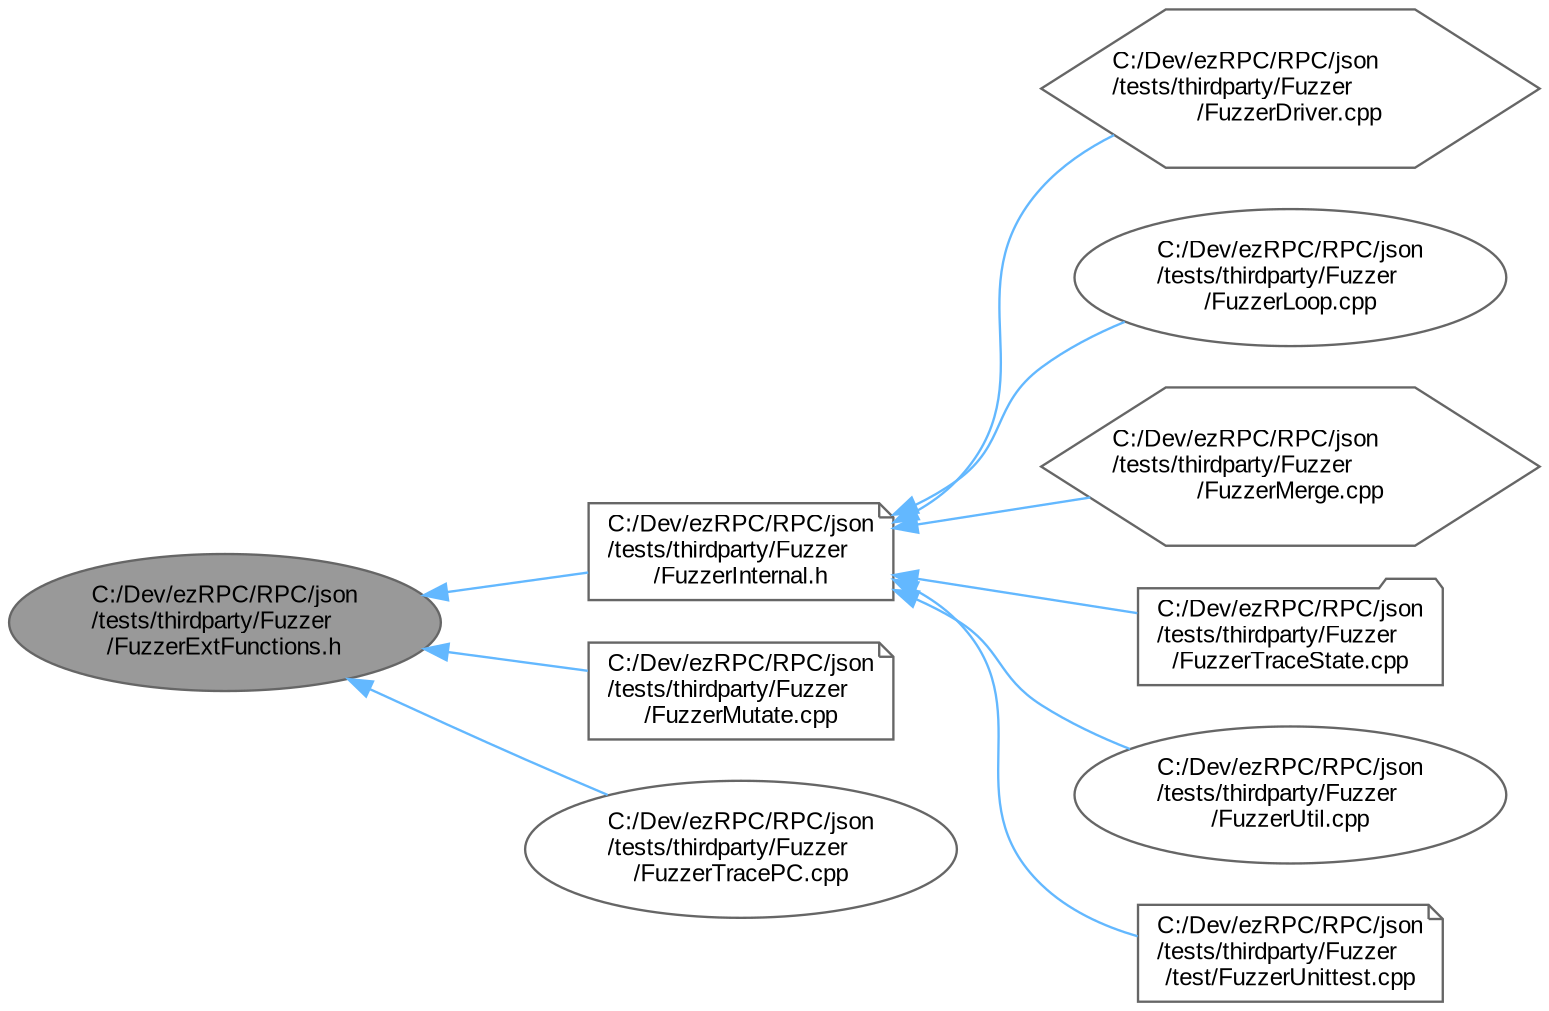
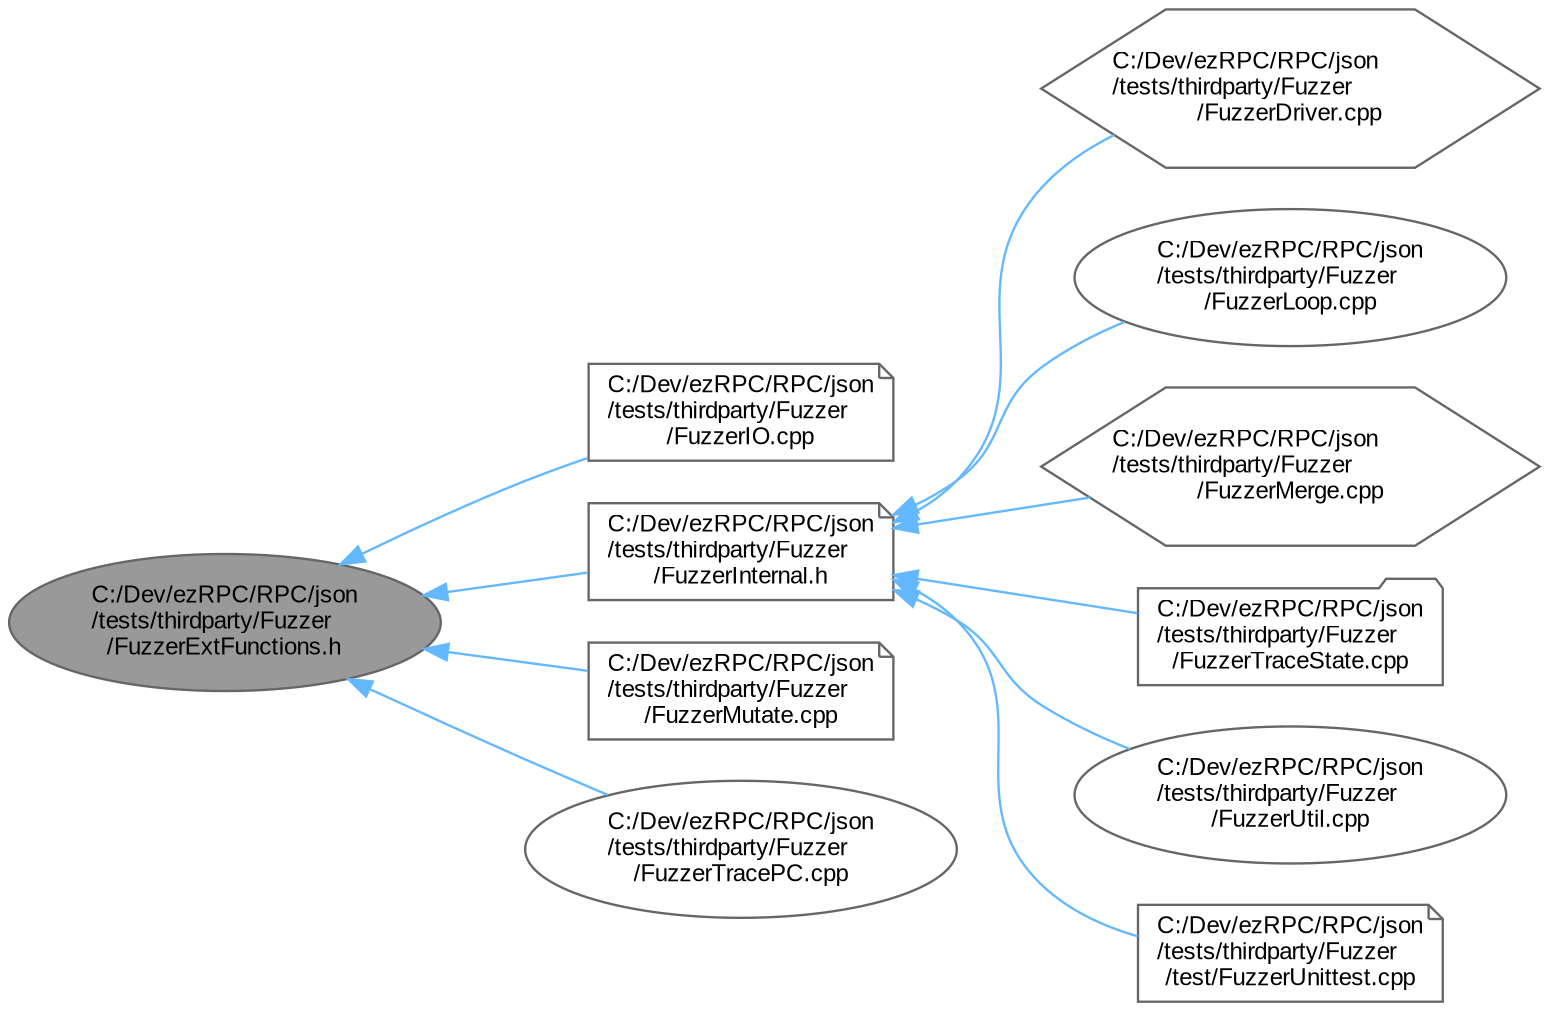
node "C:/Dev/ezRPC/RPC/json /tests/thirdparty/Fuzzer /FuzzerIO.cpp": added
